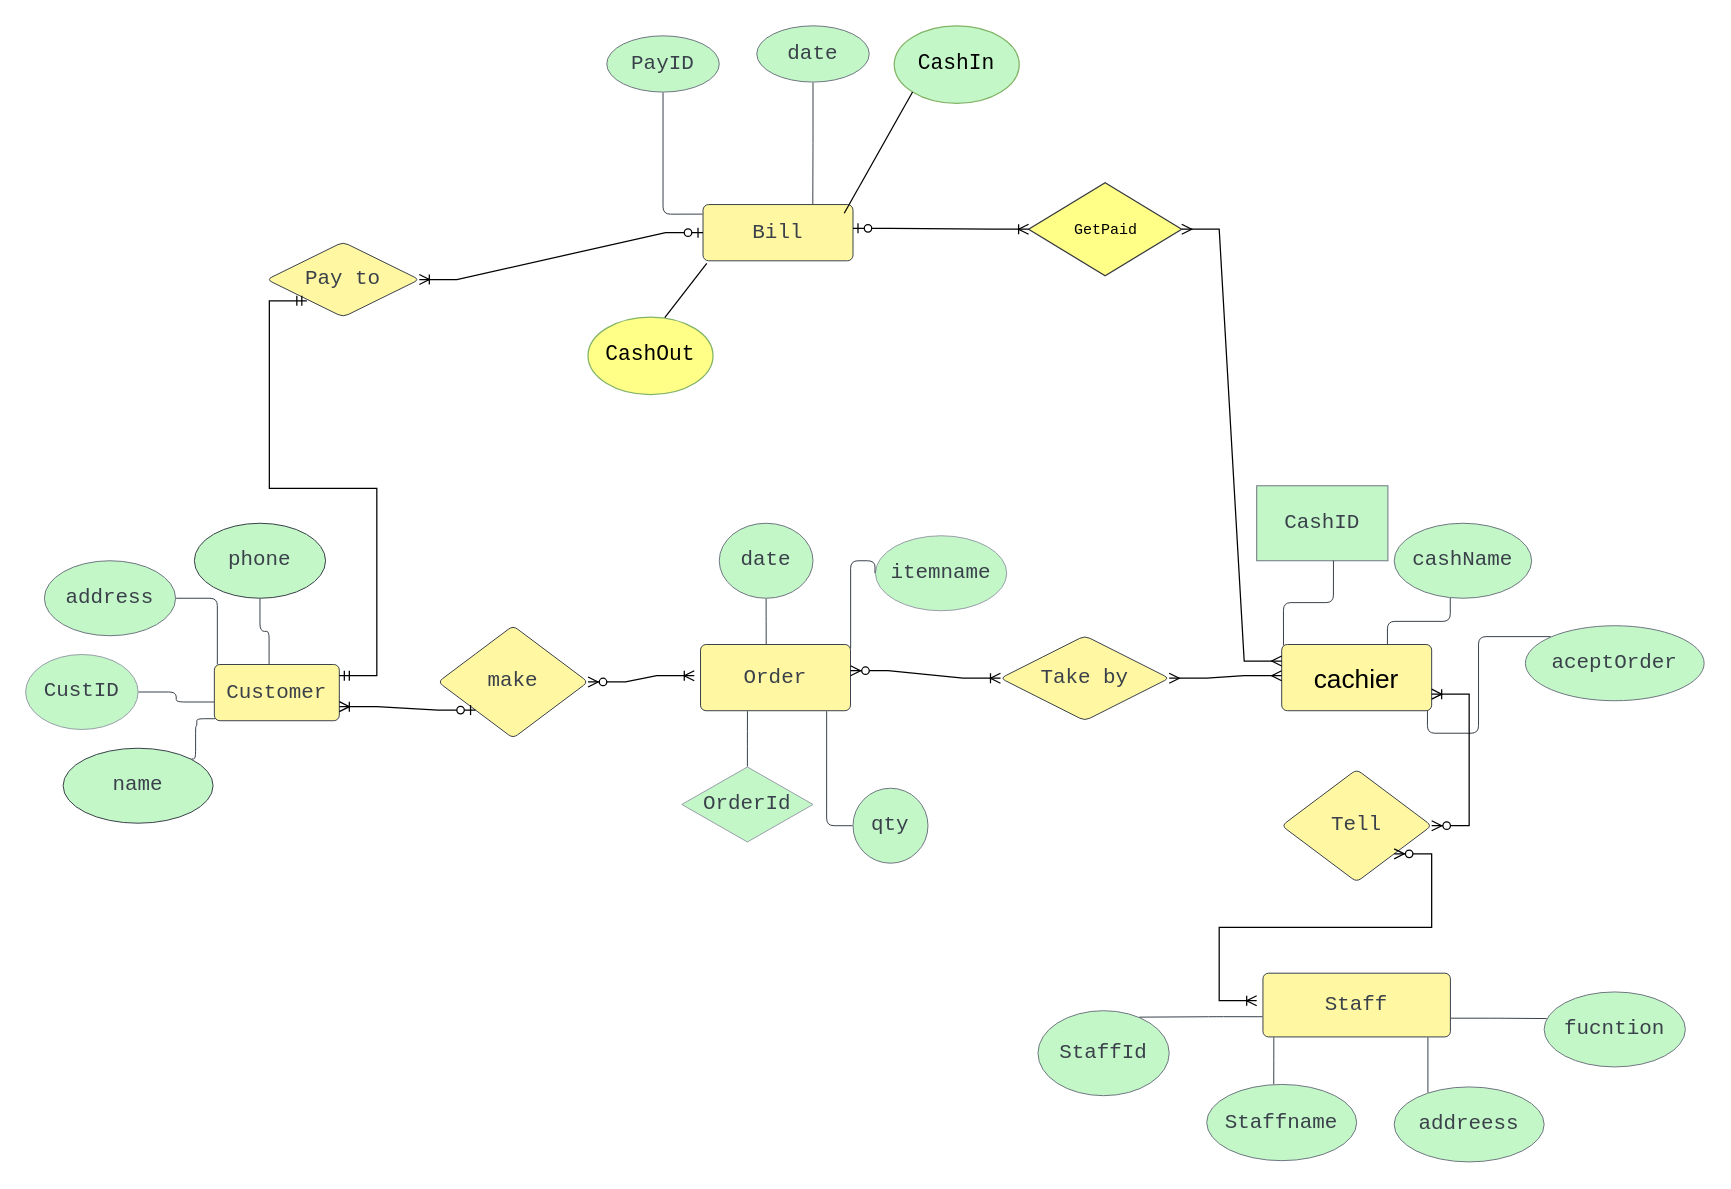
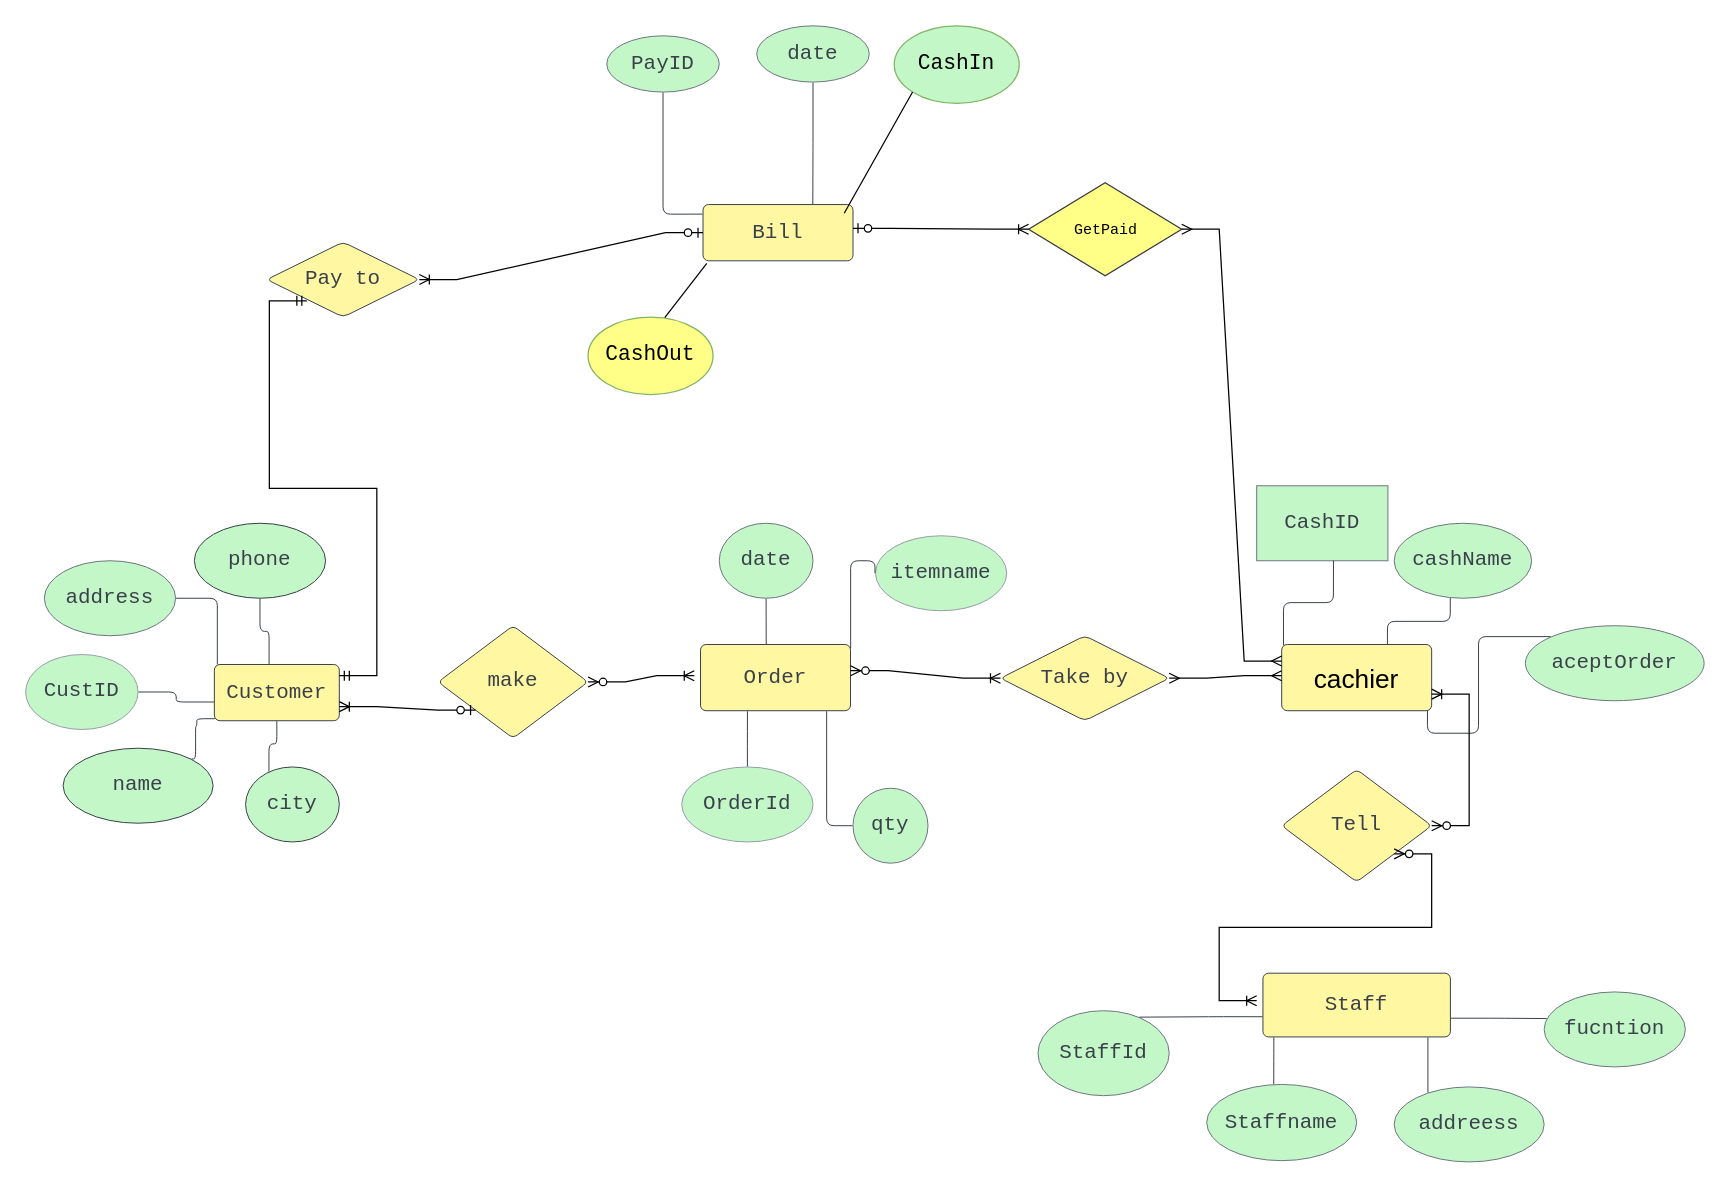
edge "Customer" -- "city": added
node "city": added
node "OrderId": shape diamond -> ellipse
